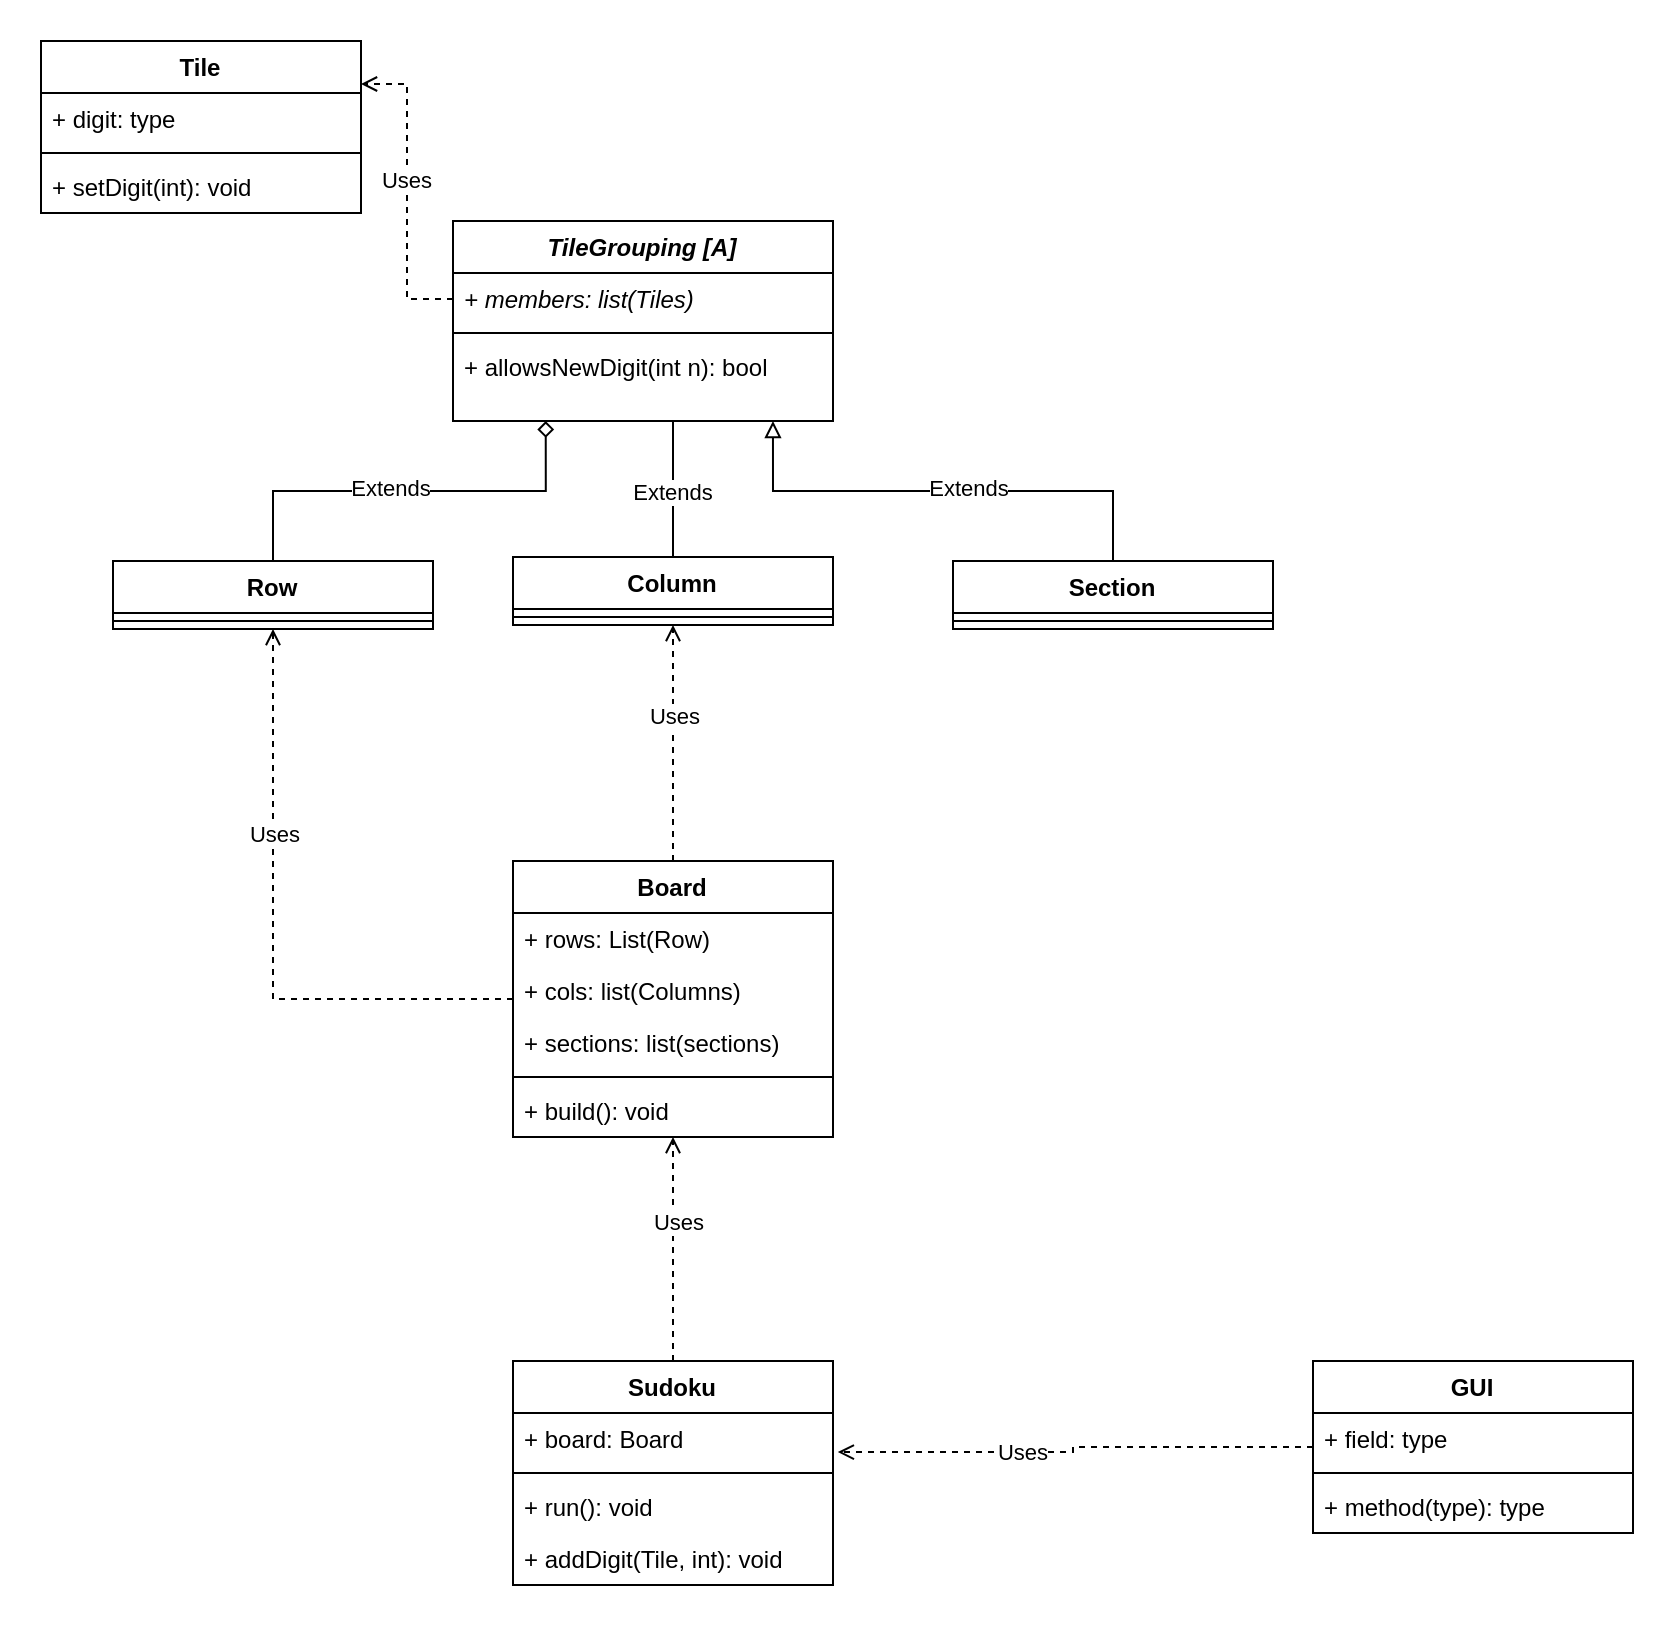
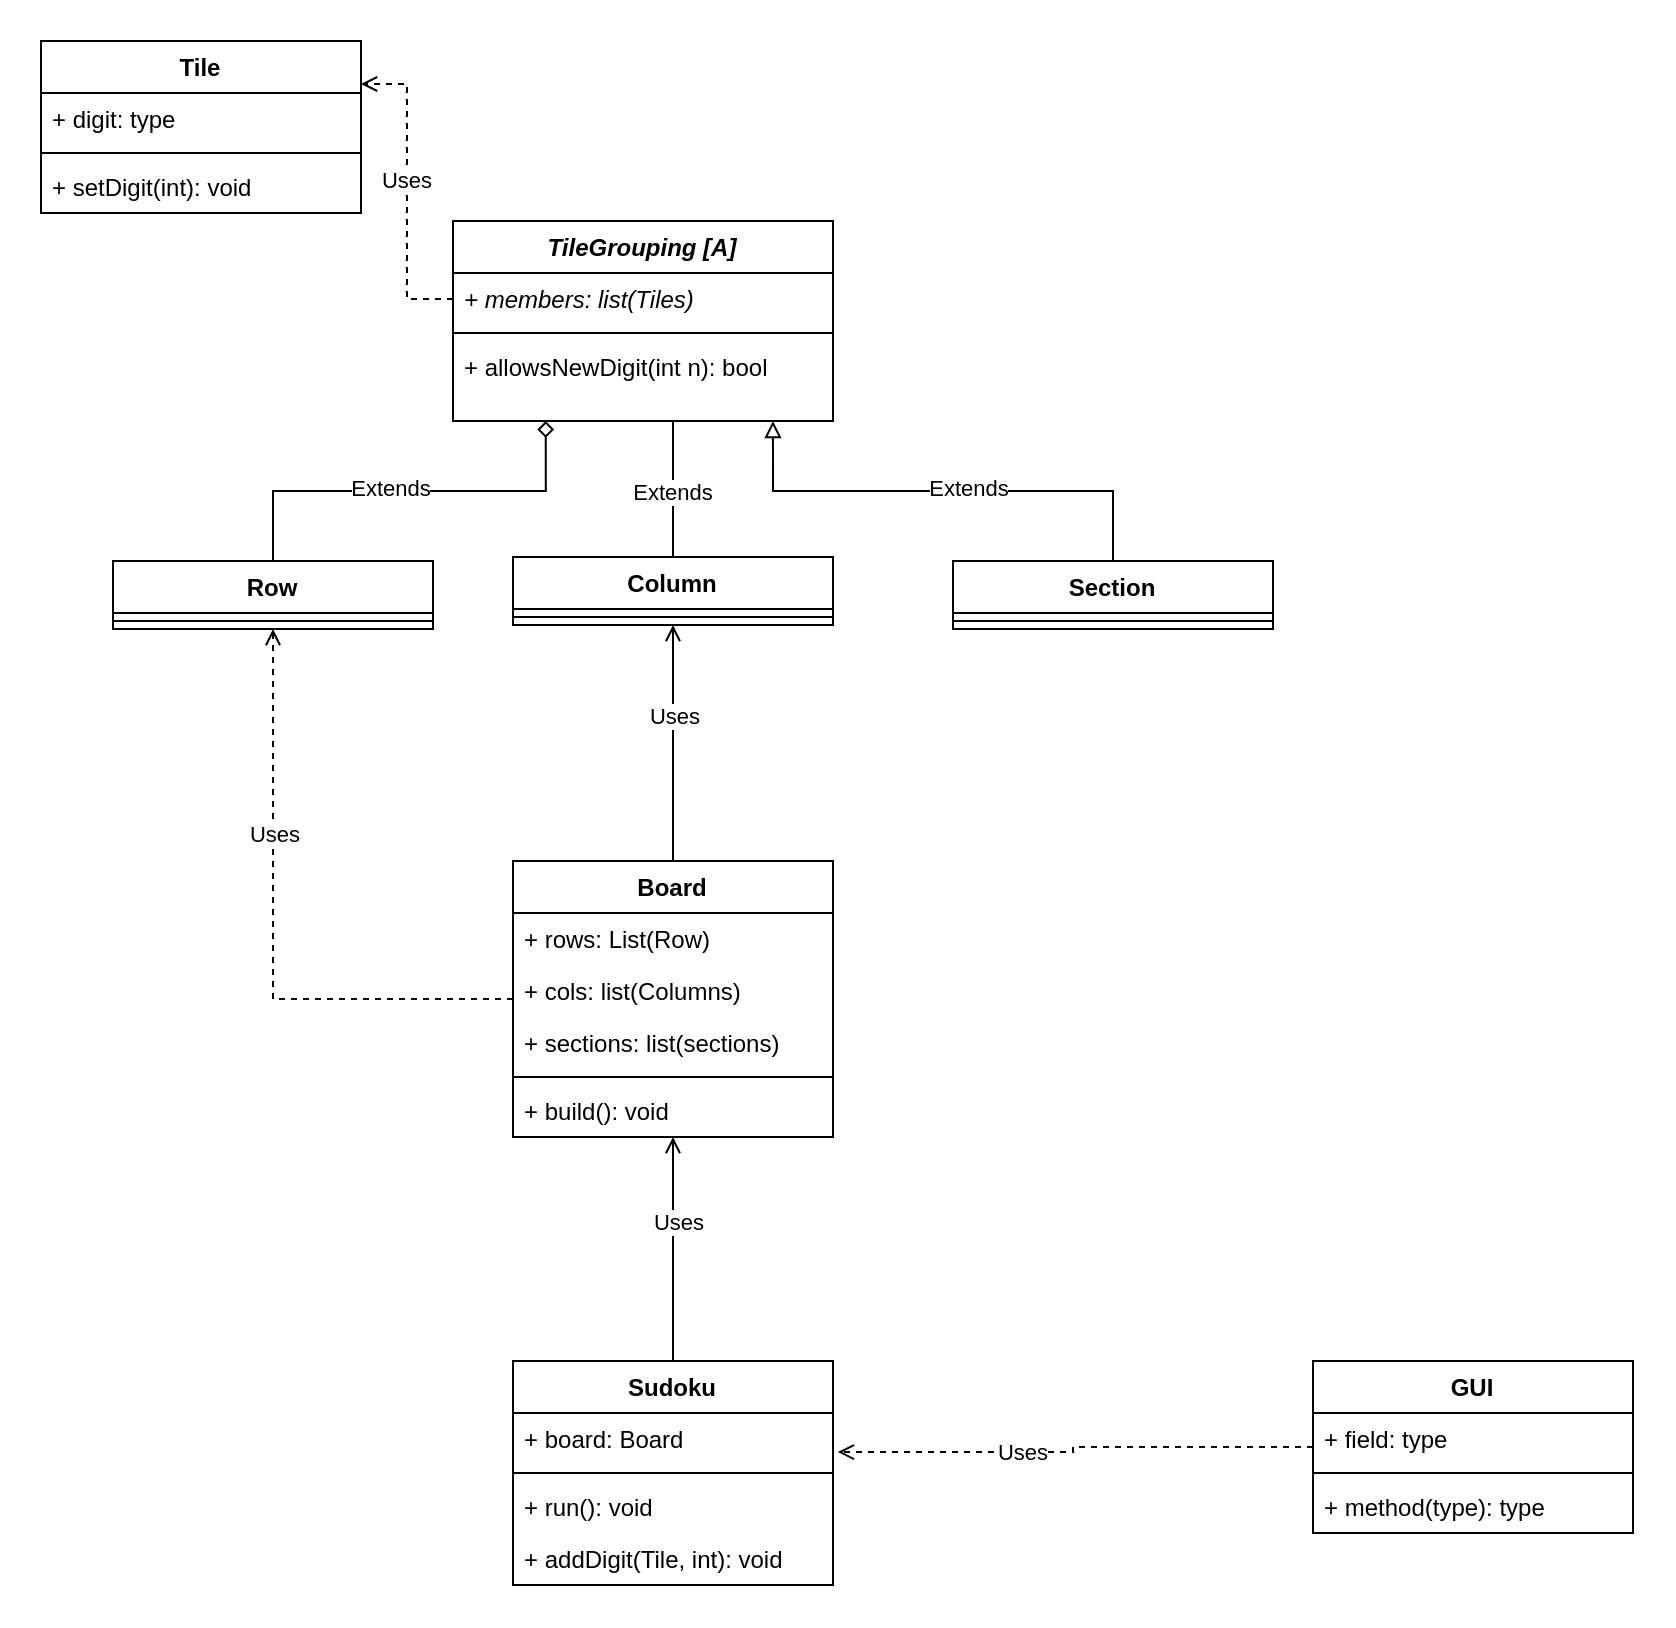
edge "Board" -> "Column": style dashed -> solid
edge "Sudoku" -> "Board": style dashed -> solid
